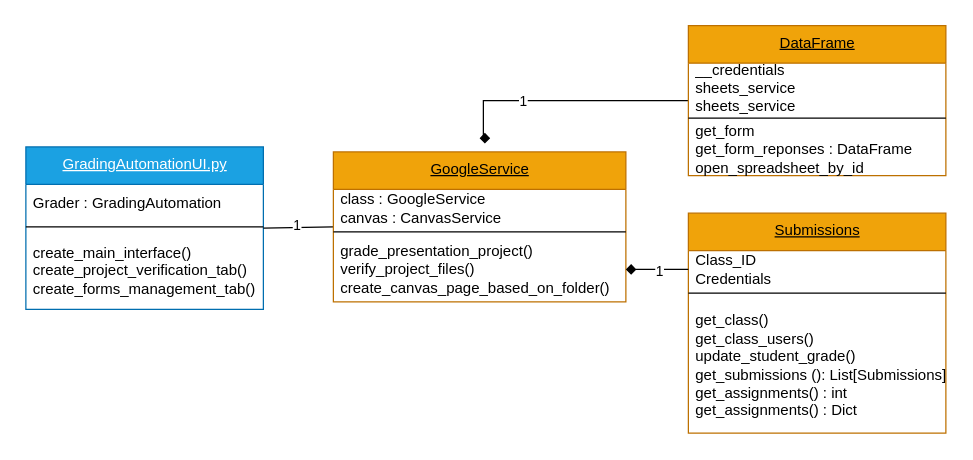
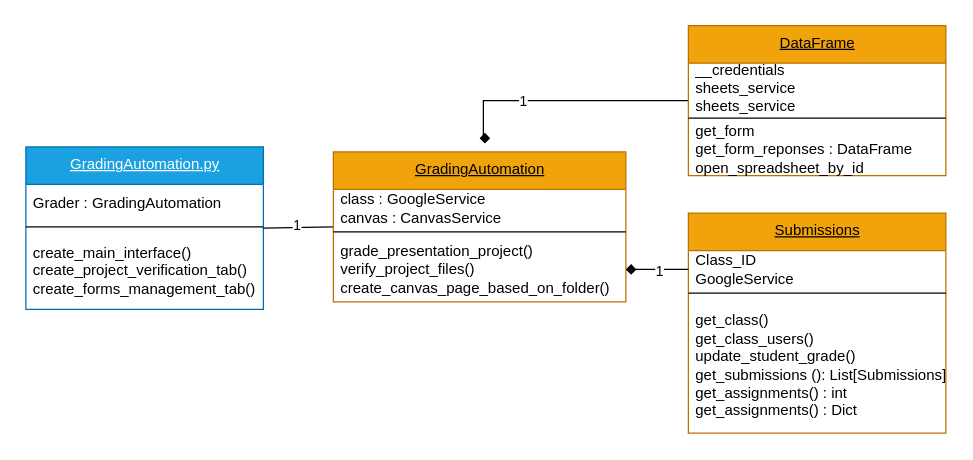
node "GradingAutomationUI.py": label "GradingAutomationUI.py" -> "GradingAutomation.py"
node "GoogleService": label "GoogleService" -> "GradingAutomation"
node "Class_ID Credentials": label "Class_ID Credentials" -> "Class_ID GoogleService"
